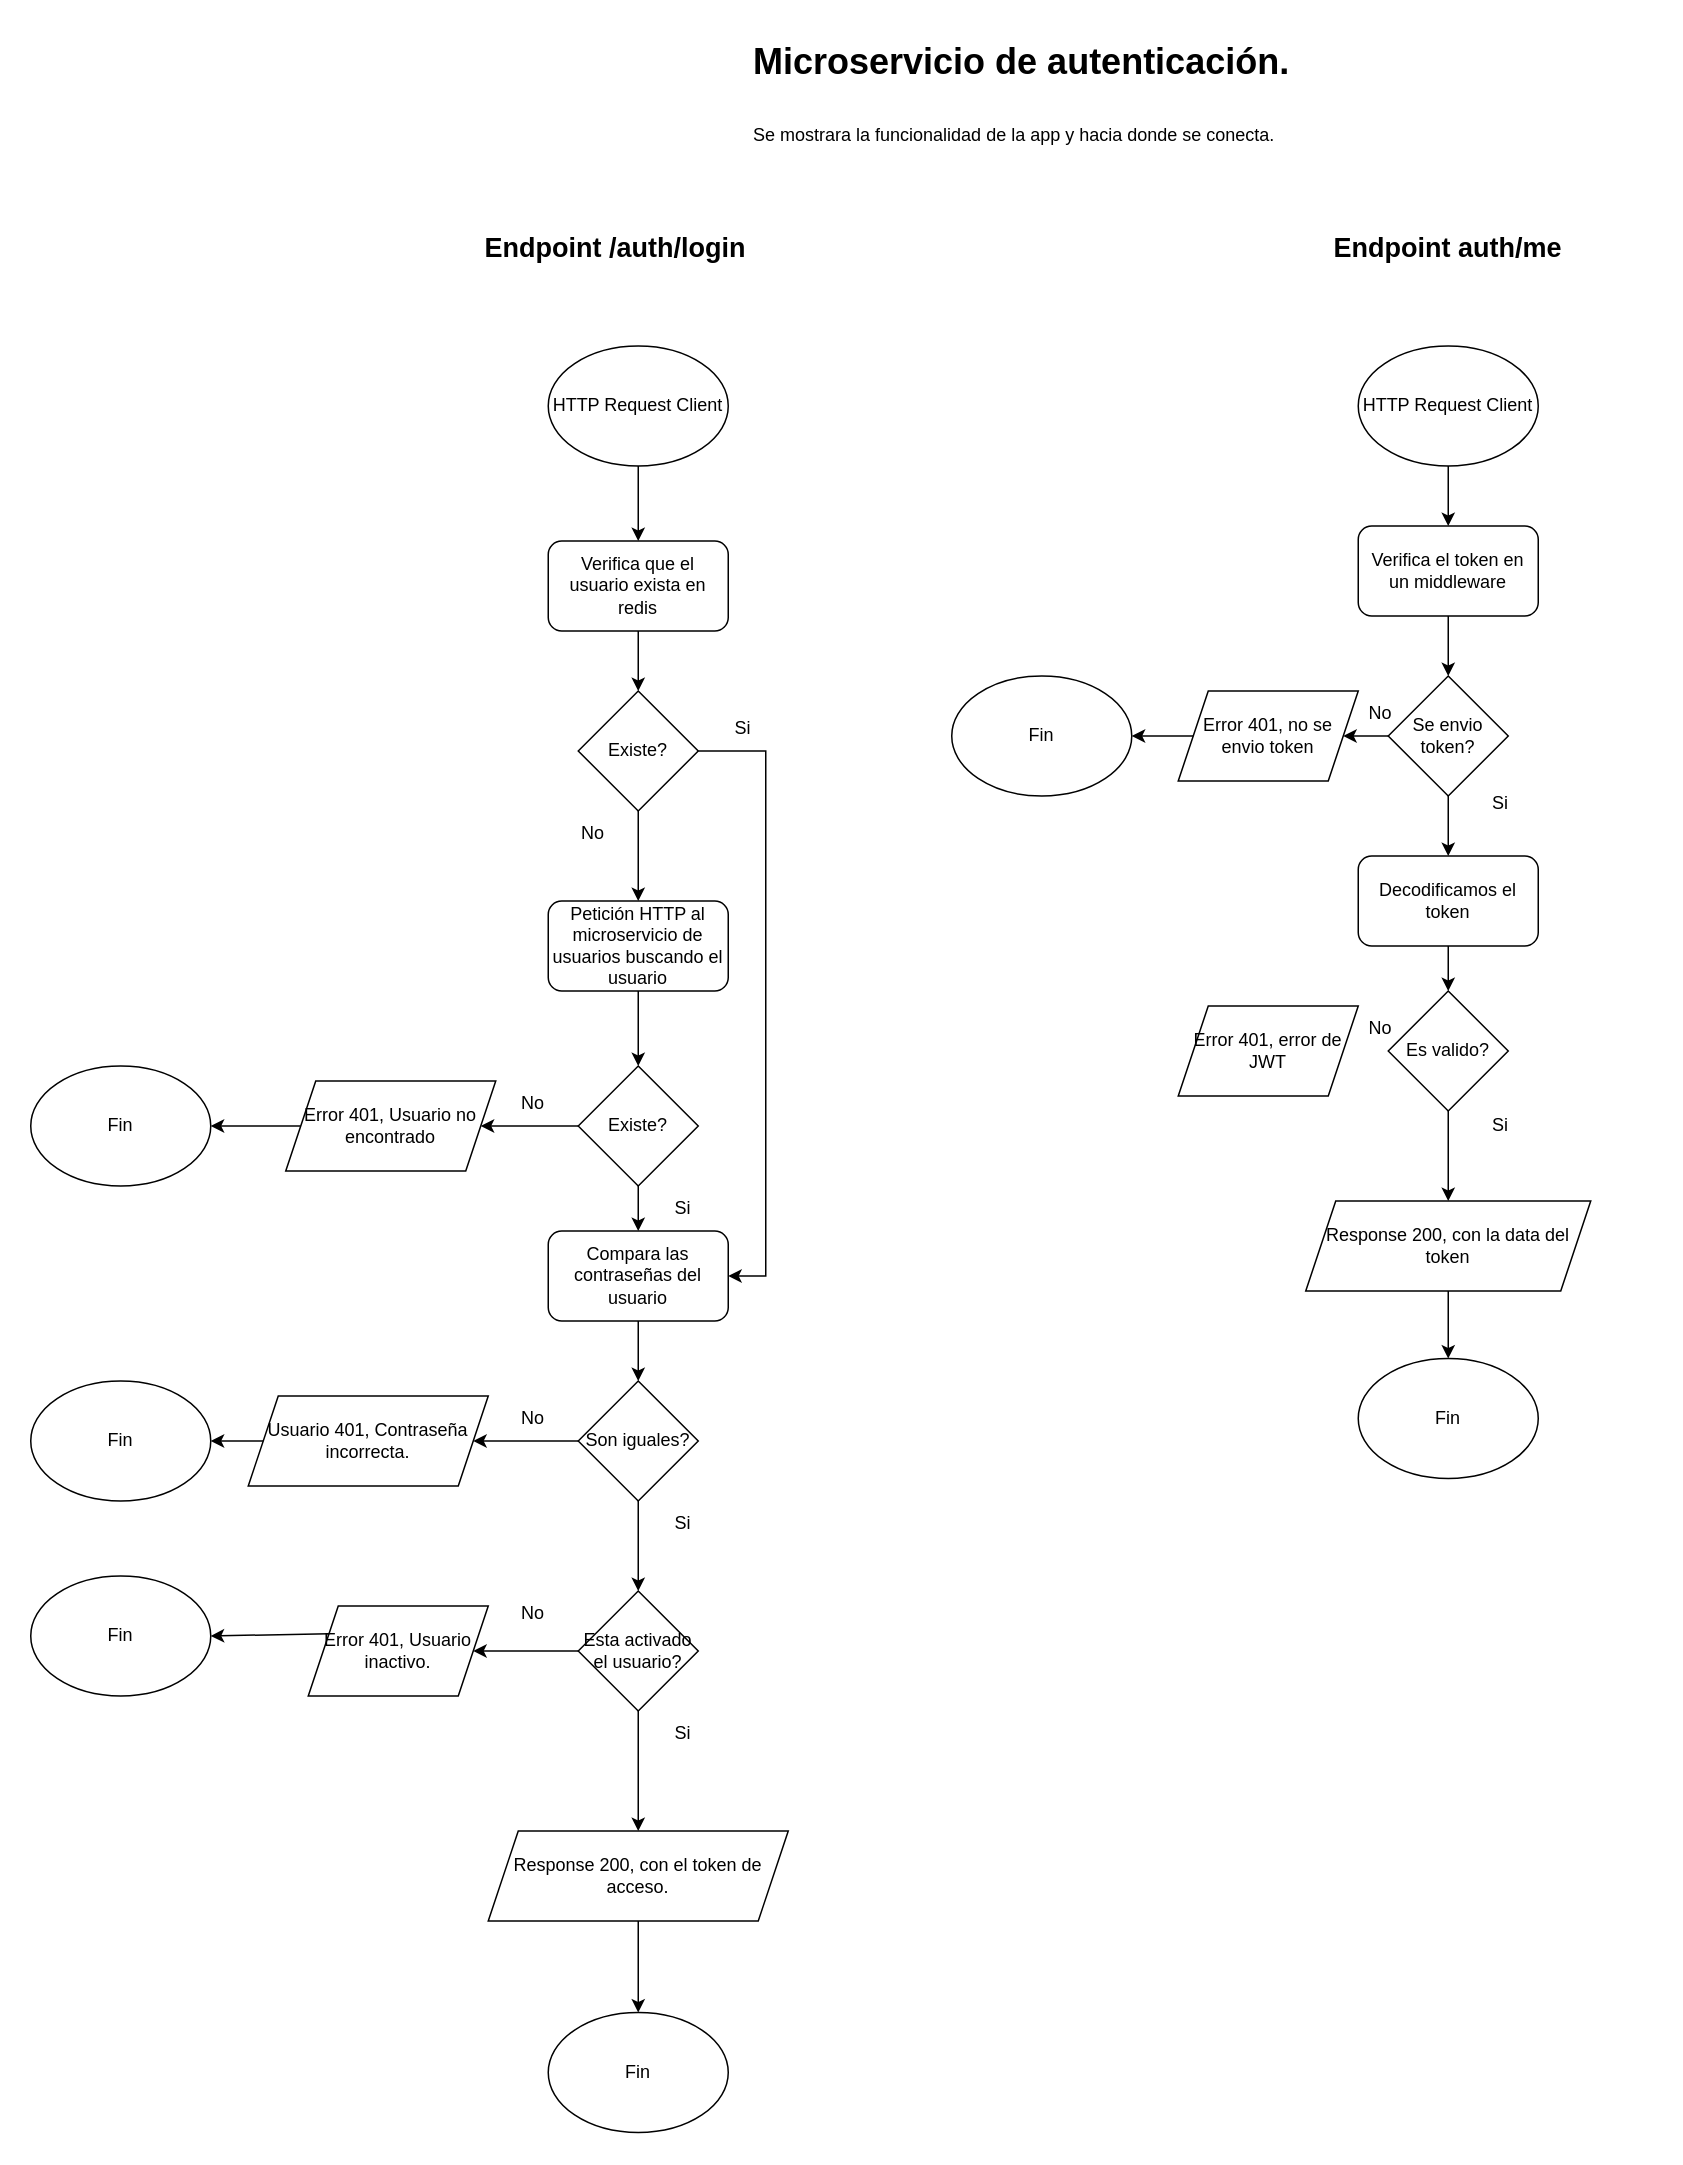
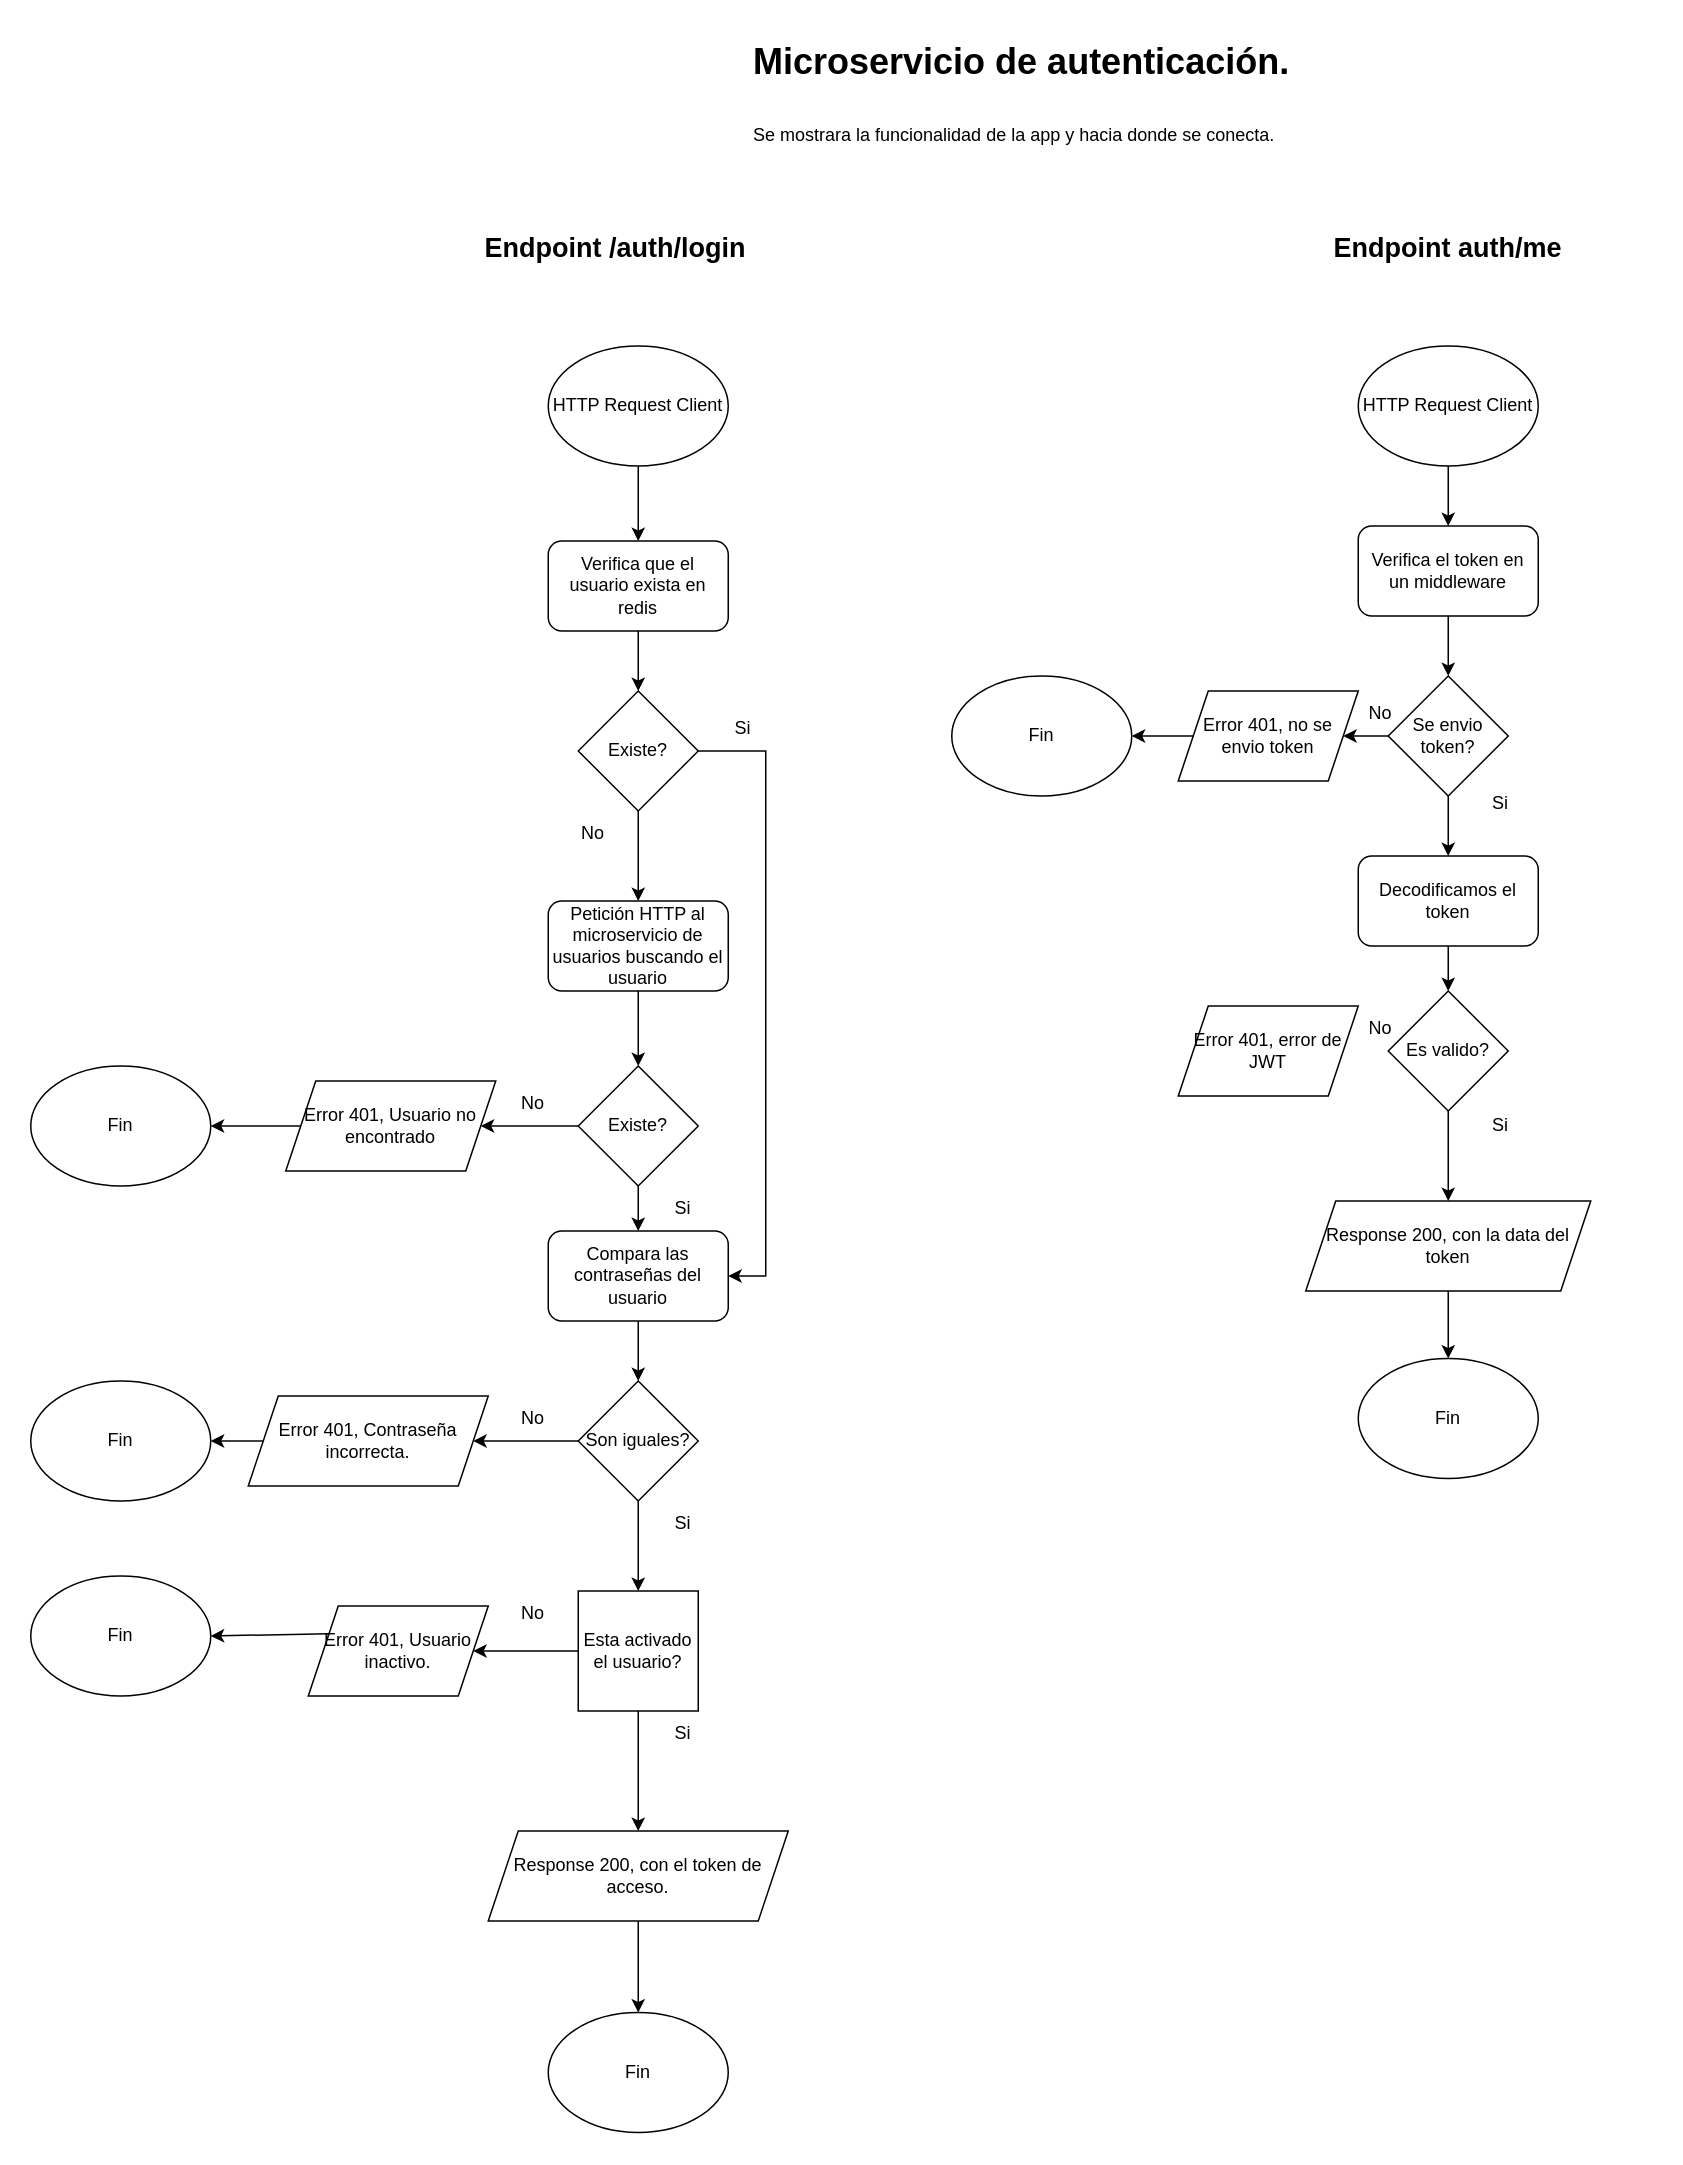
node "Usuario 401, Contraseña incorrecta.": label "Usuario 401, Contraseña incorrecta." -> "Error 401, Contraseña incorrecta."
node "Esta activado el usuario?": shape diamond -> rectangle
